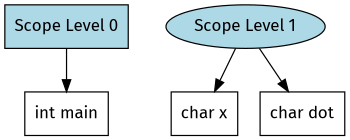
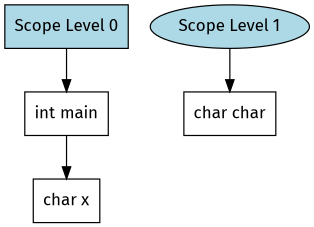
edge "Scope Level 1" -> "char x": now "int main" -> "char x"
node "char dot": label "char dot" -> "char char"
